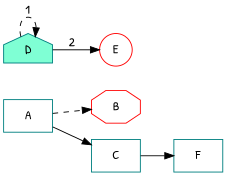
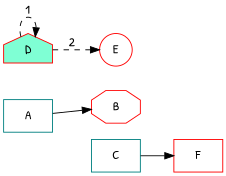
node "D": color teal -> red
edge "D" -> "E": style solid -> dashed
edge "A" -> "B": style dashed -> solid
edge "A" -> "C": removed
node "F": color teal -> red
